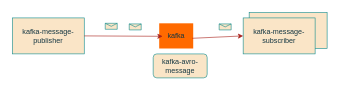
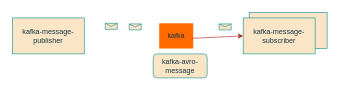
edge "kafka-message-publisher" -> "kafka": removed
